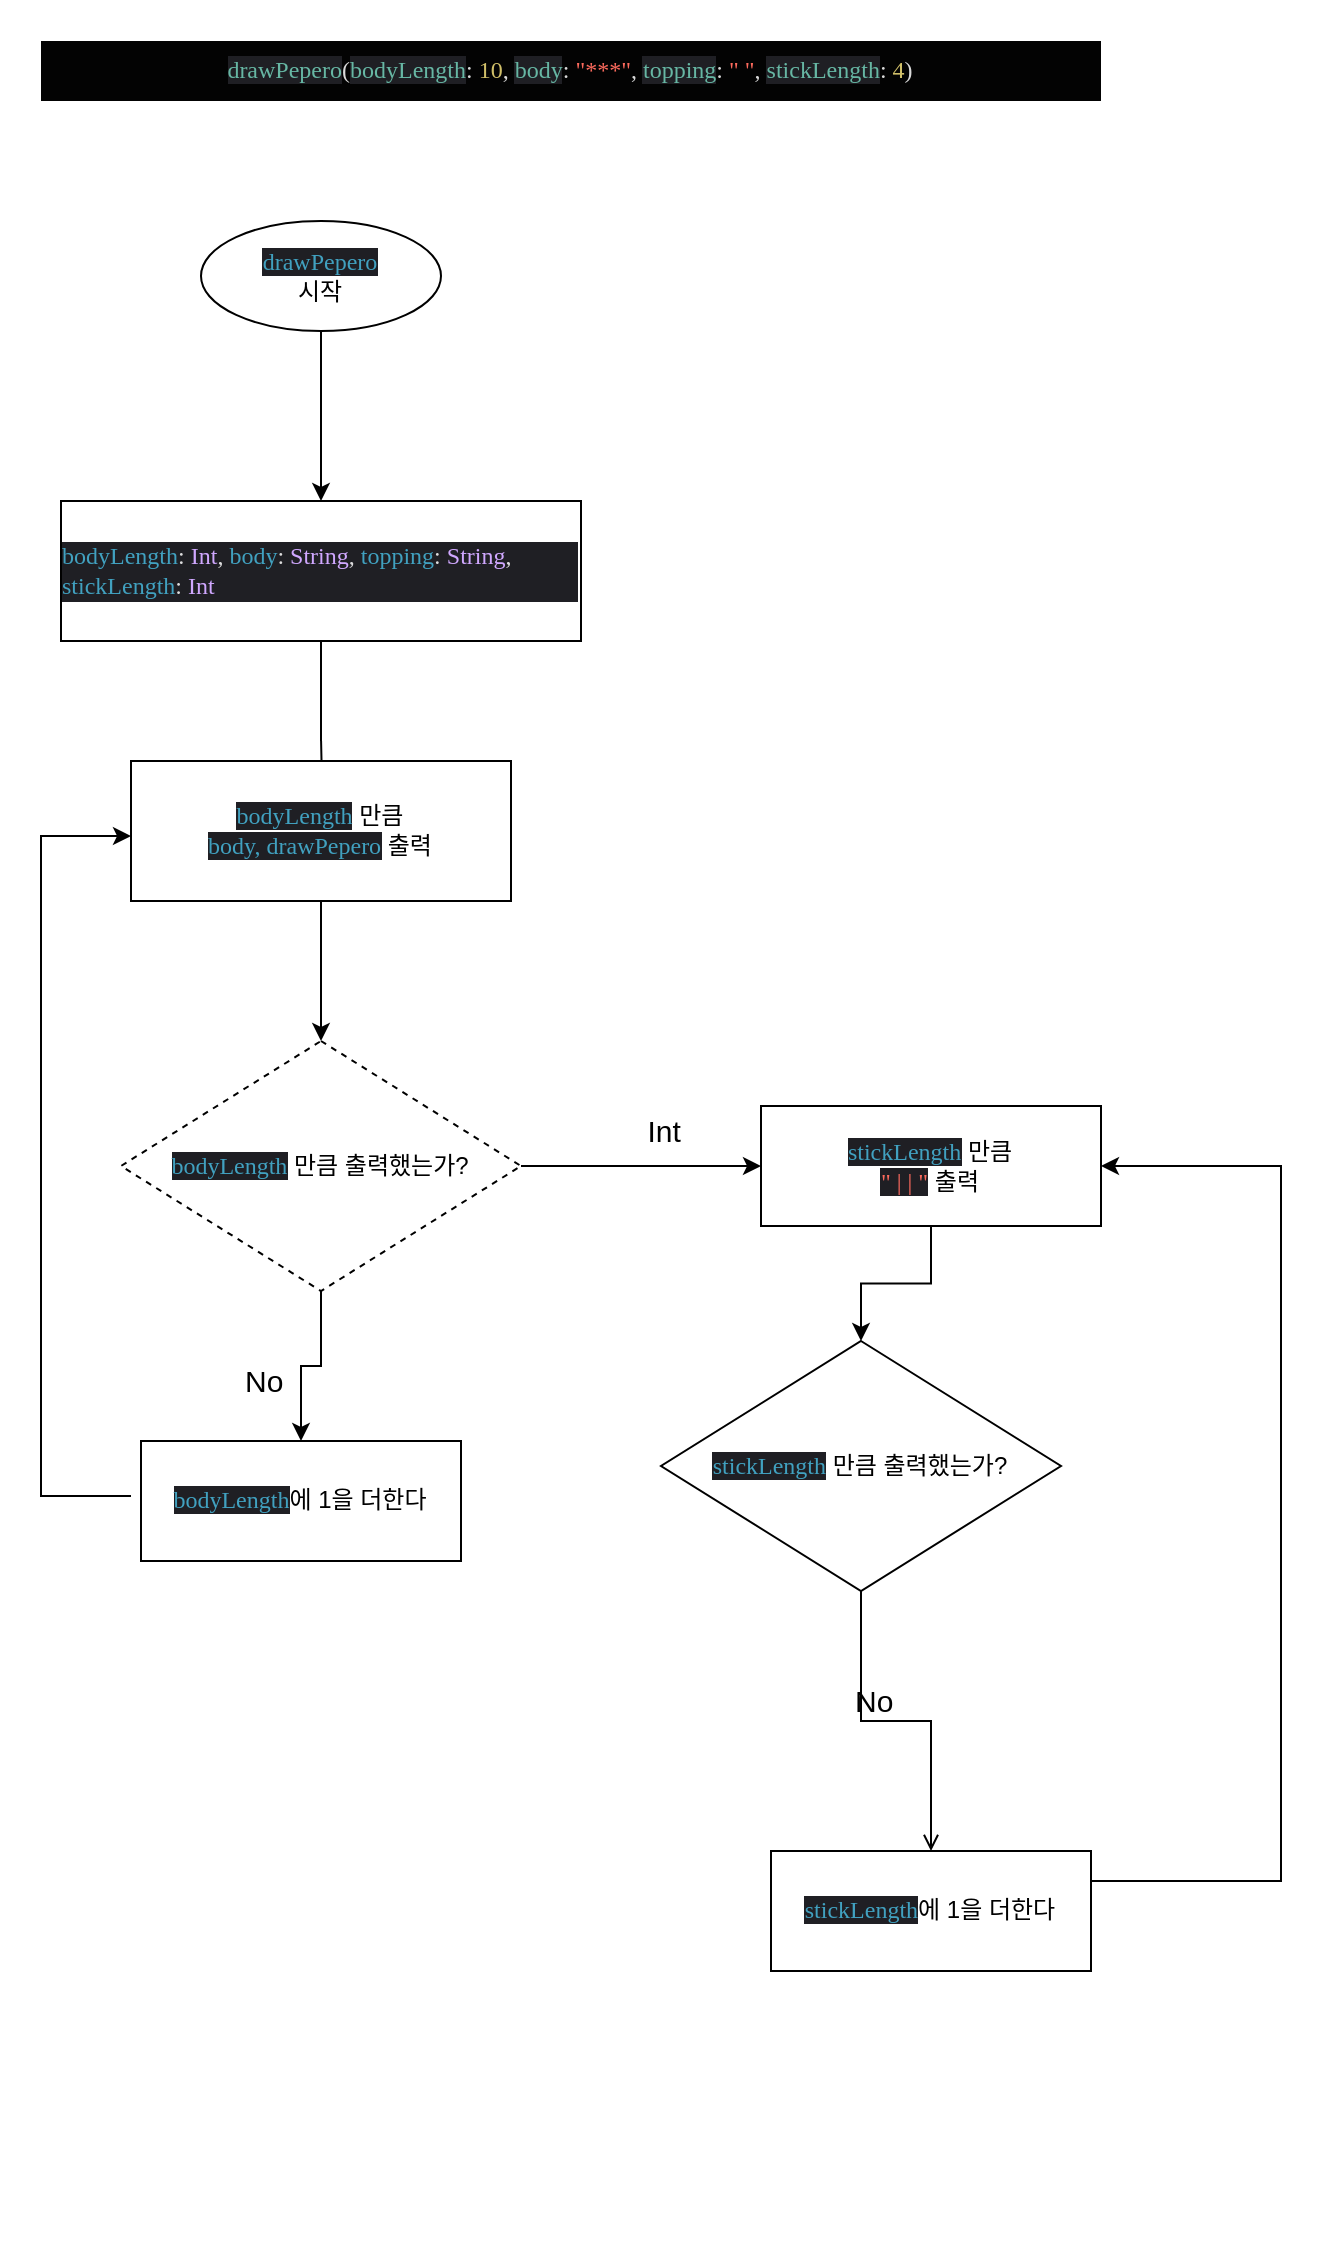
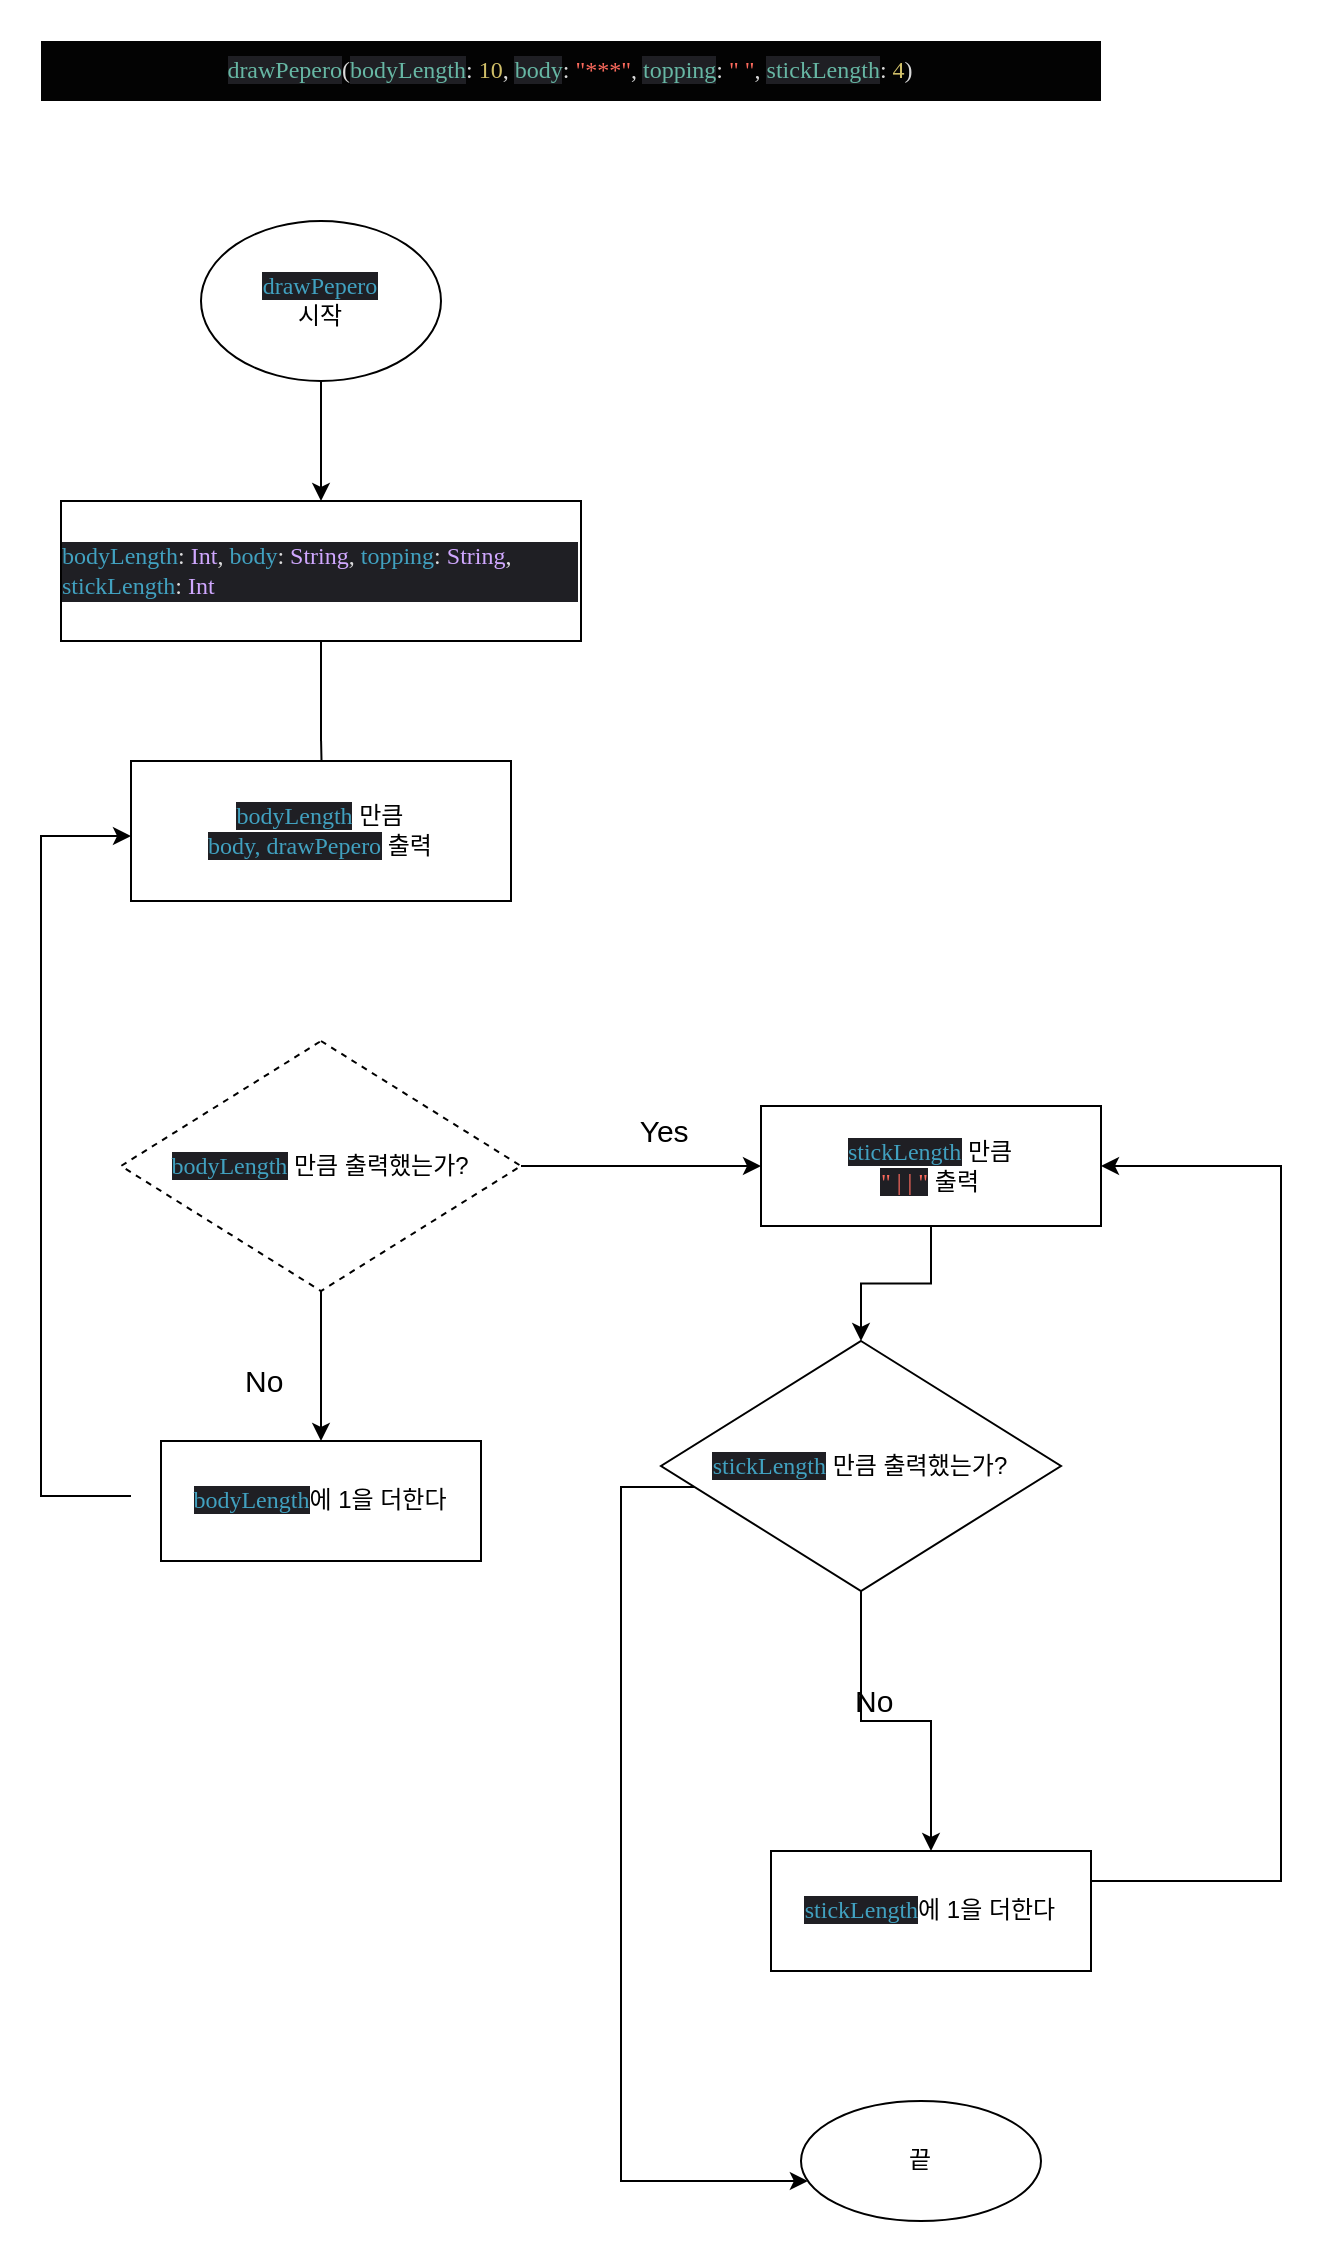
node "drawPepero 시작": size 240x110 -> 240x160
edge "bodyLength 만큼 body, drawPepero 출력" -> "bodyLength 만큼 출력했는가?": removed
node "Int": label "Int" -> "Yes"
node "bodyLength에 1을 더한다": moved (301, 1501) -> (321, 1501)
edge "stickLength 만큼 출력했는가?" -> "stickLength에 1을 더한다": arrowhead open -> classic
edge "stickLength 만큼 출력했는가?" -> "끝": added
node "끝": added
